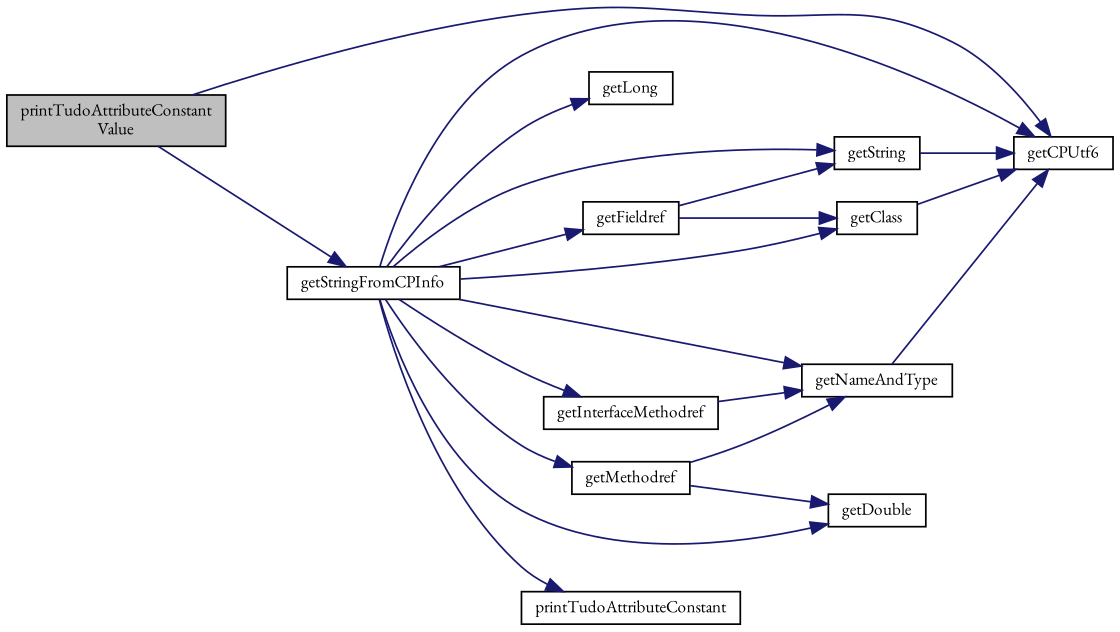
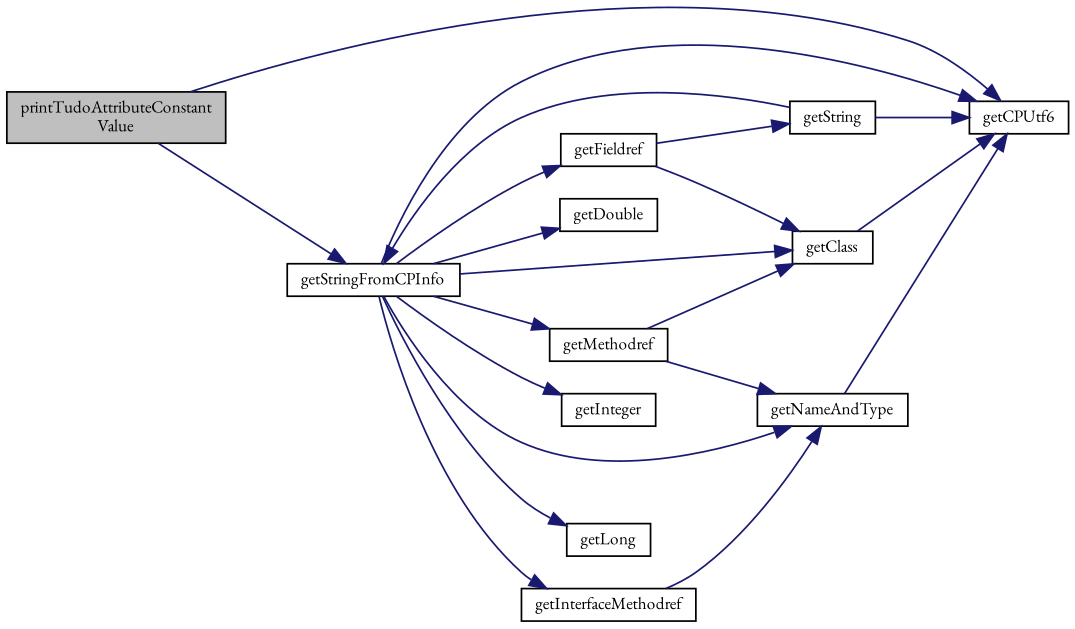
edge "getStringFromCPInfo" -> "getString": reversed
edge "getMethodref" -> "getDouble": now "getMethodref" -> "getClass"
node "printTudoAttributeConstant": label "printTudoAttributeConstant" -> "getInteger"
